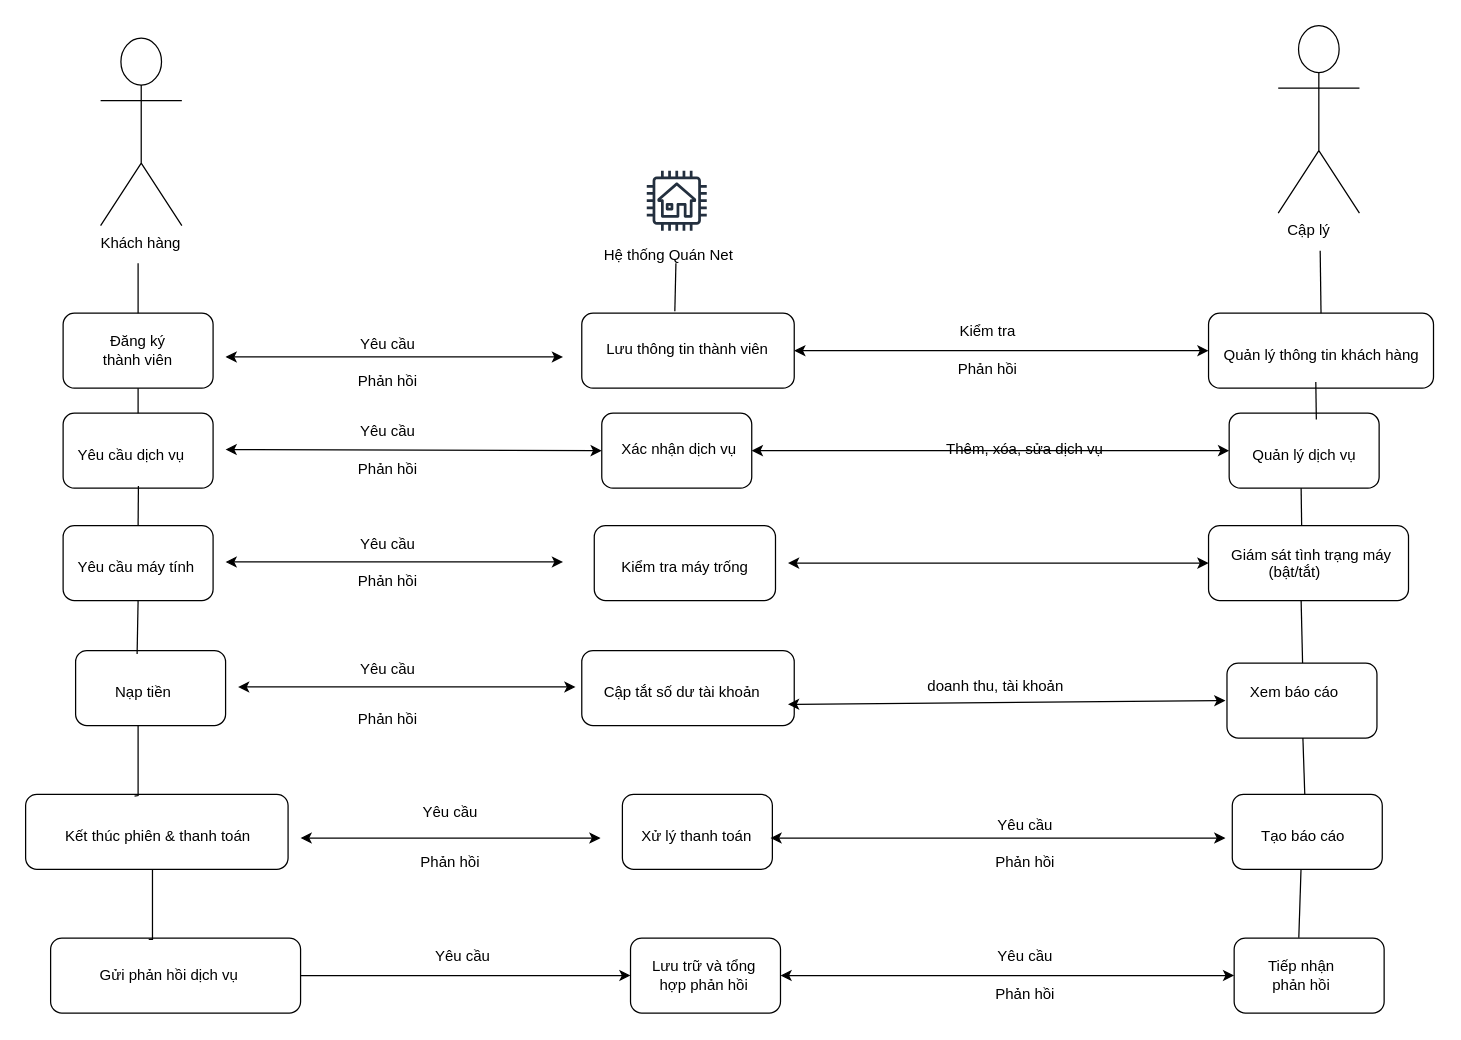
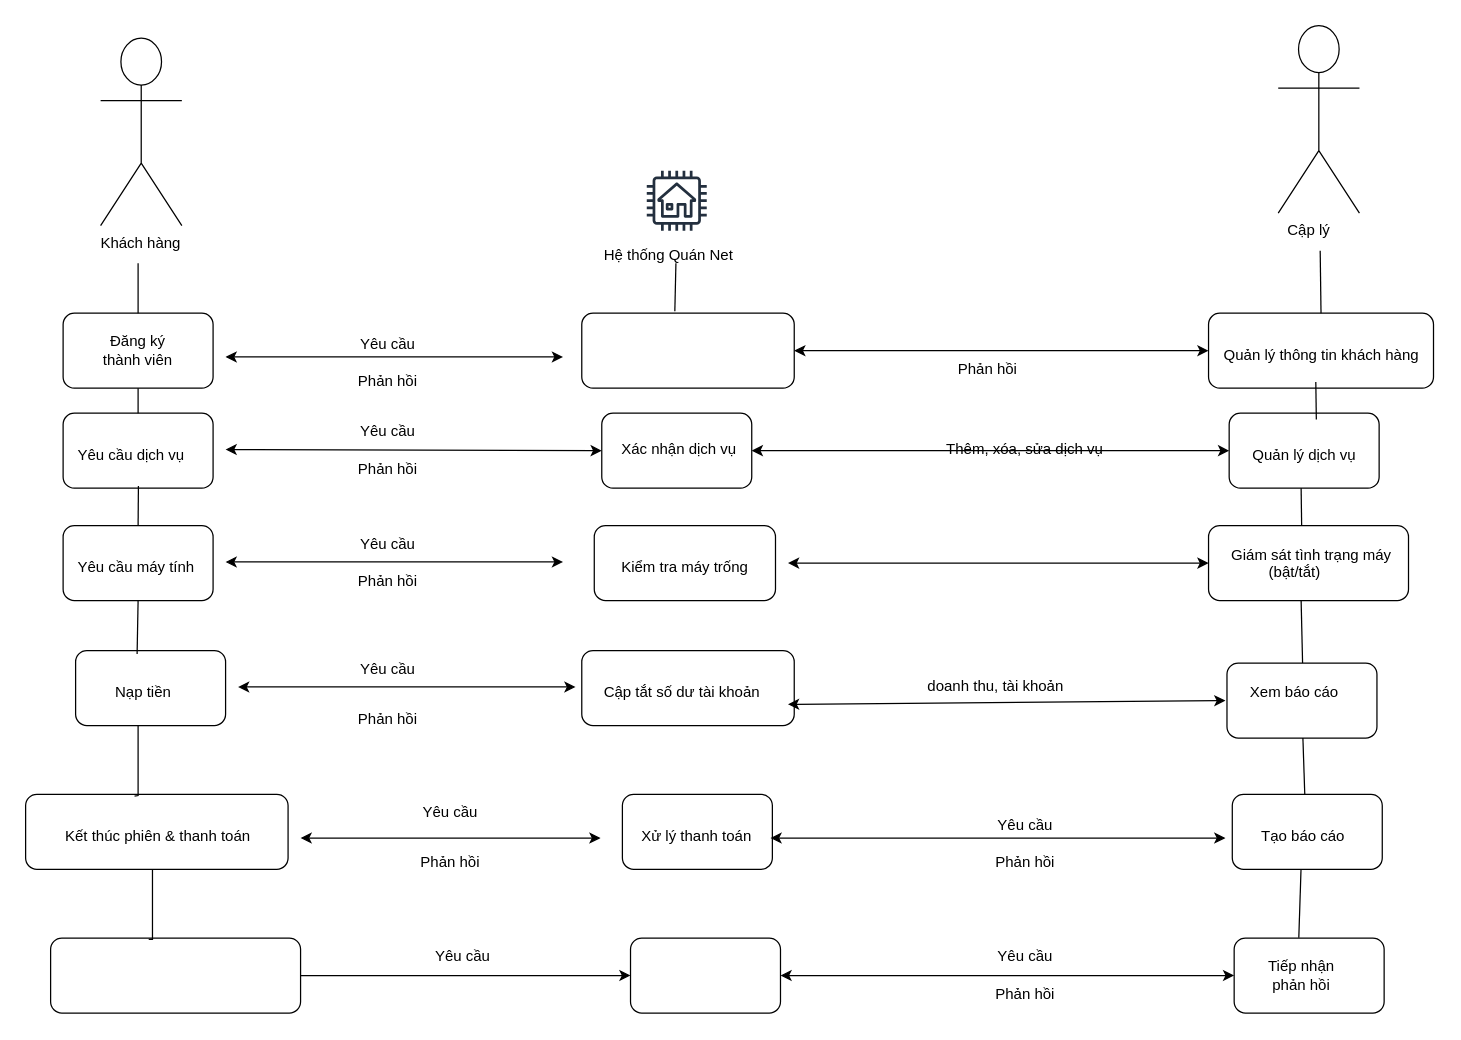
node "Kiểm tra": removed
node "Lưu thông tin thành viên": removed
node "Gửi phản hồi dịch vụ": removed
node "Lưu trữ và tổng hợp phản hồi": removed
